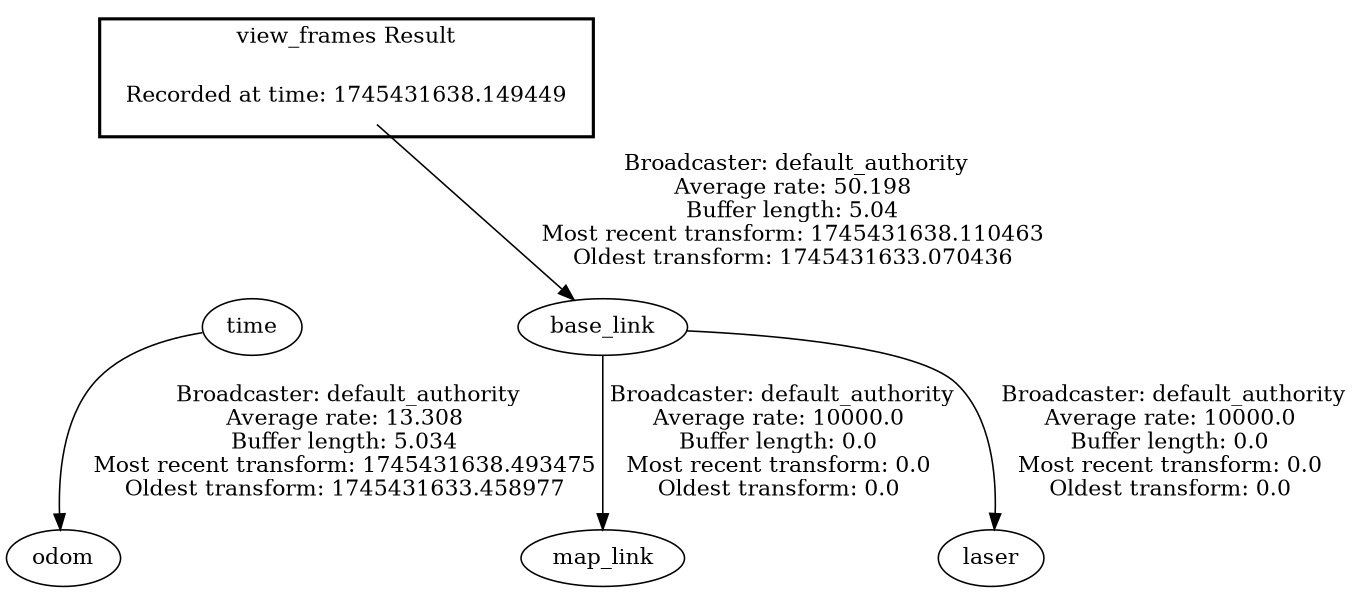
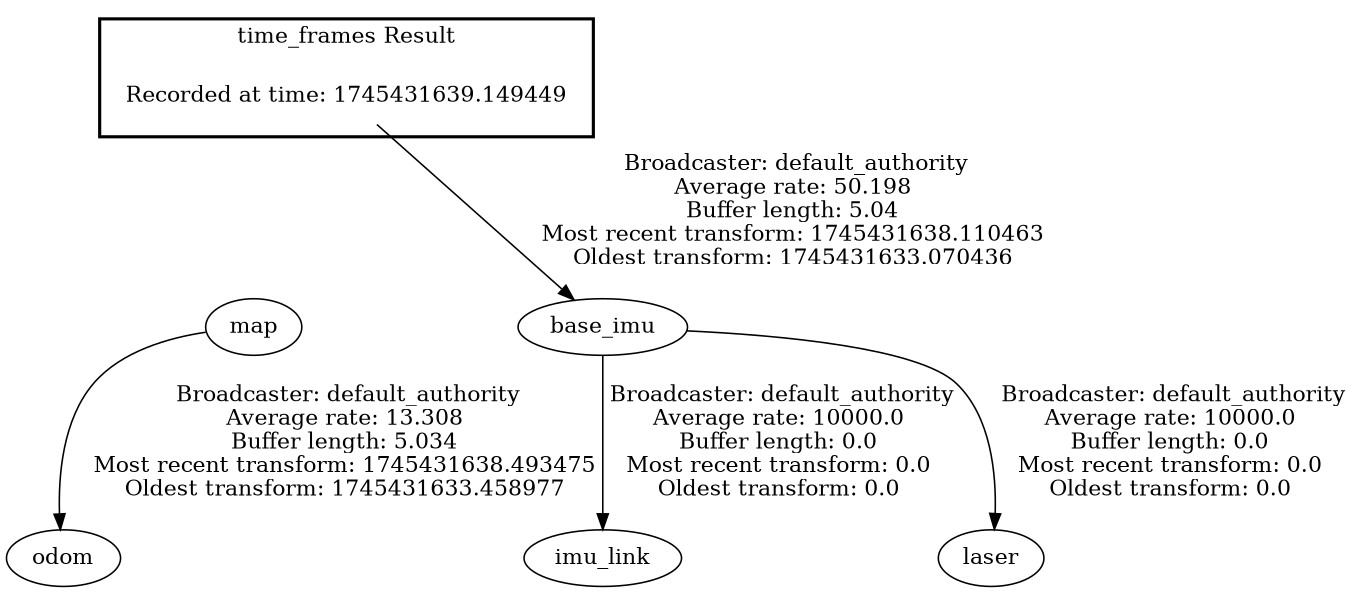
cluster "view_frames Result": label "view_frames Result" -> "time_frames Result"
node "Recorded at time: 1745431638.149449": label "Recorded at time: 1745431638.149449" -> "Recorded at time: 1745431639.149449"
node "time": label "time" -> "map"
node "base_link": label "base_link" -> "base_imu"
node "map_link": label "map_link" -> "imu_link"
